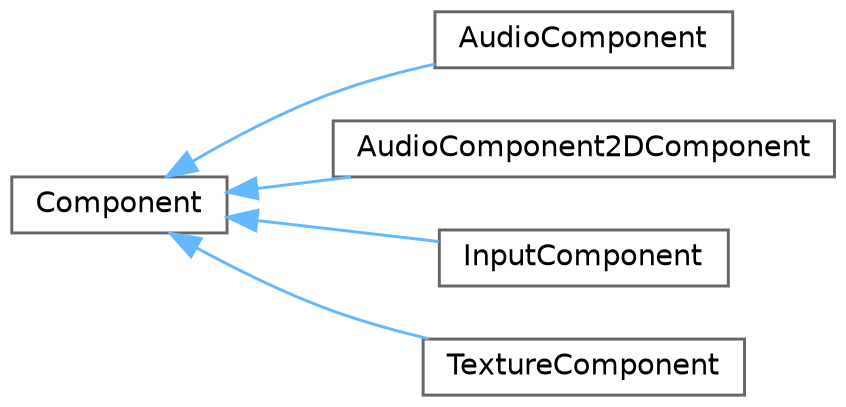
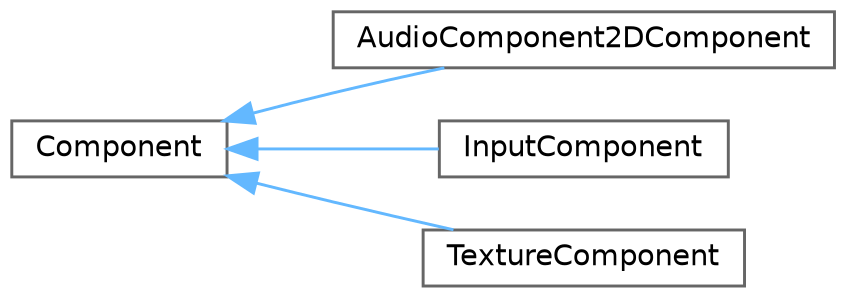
node "AudioComponent": removed
